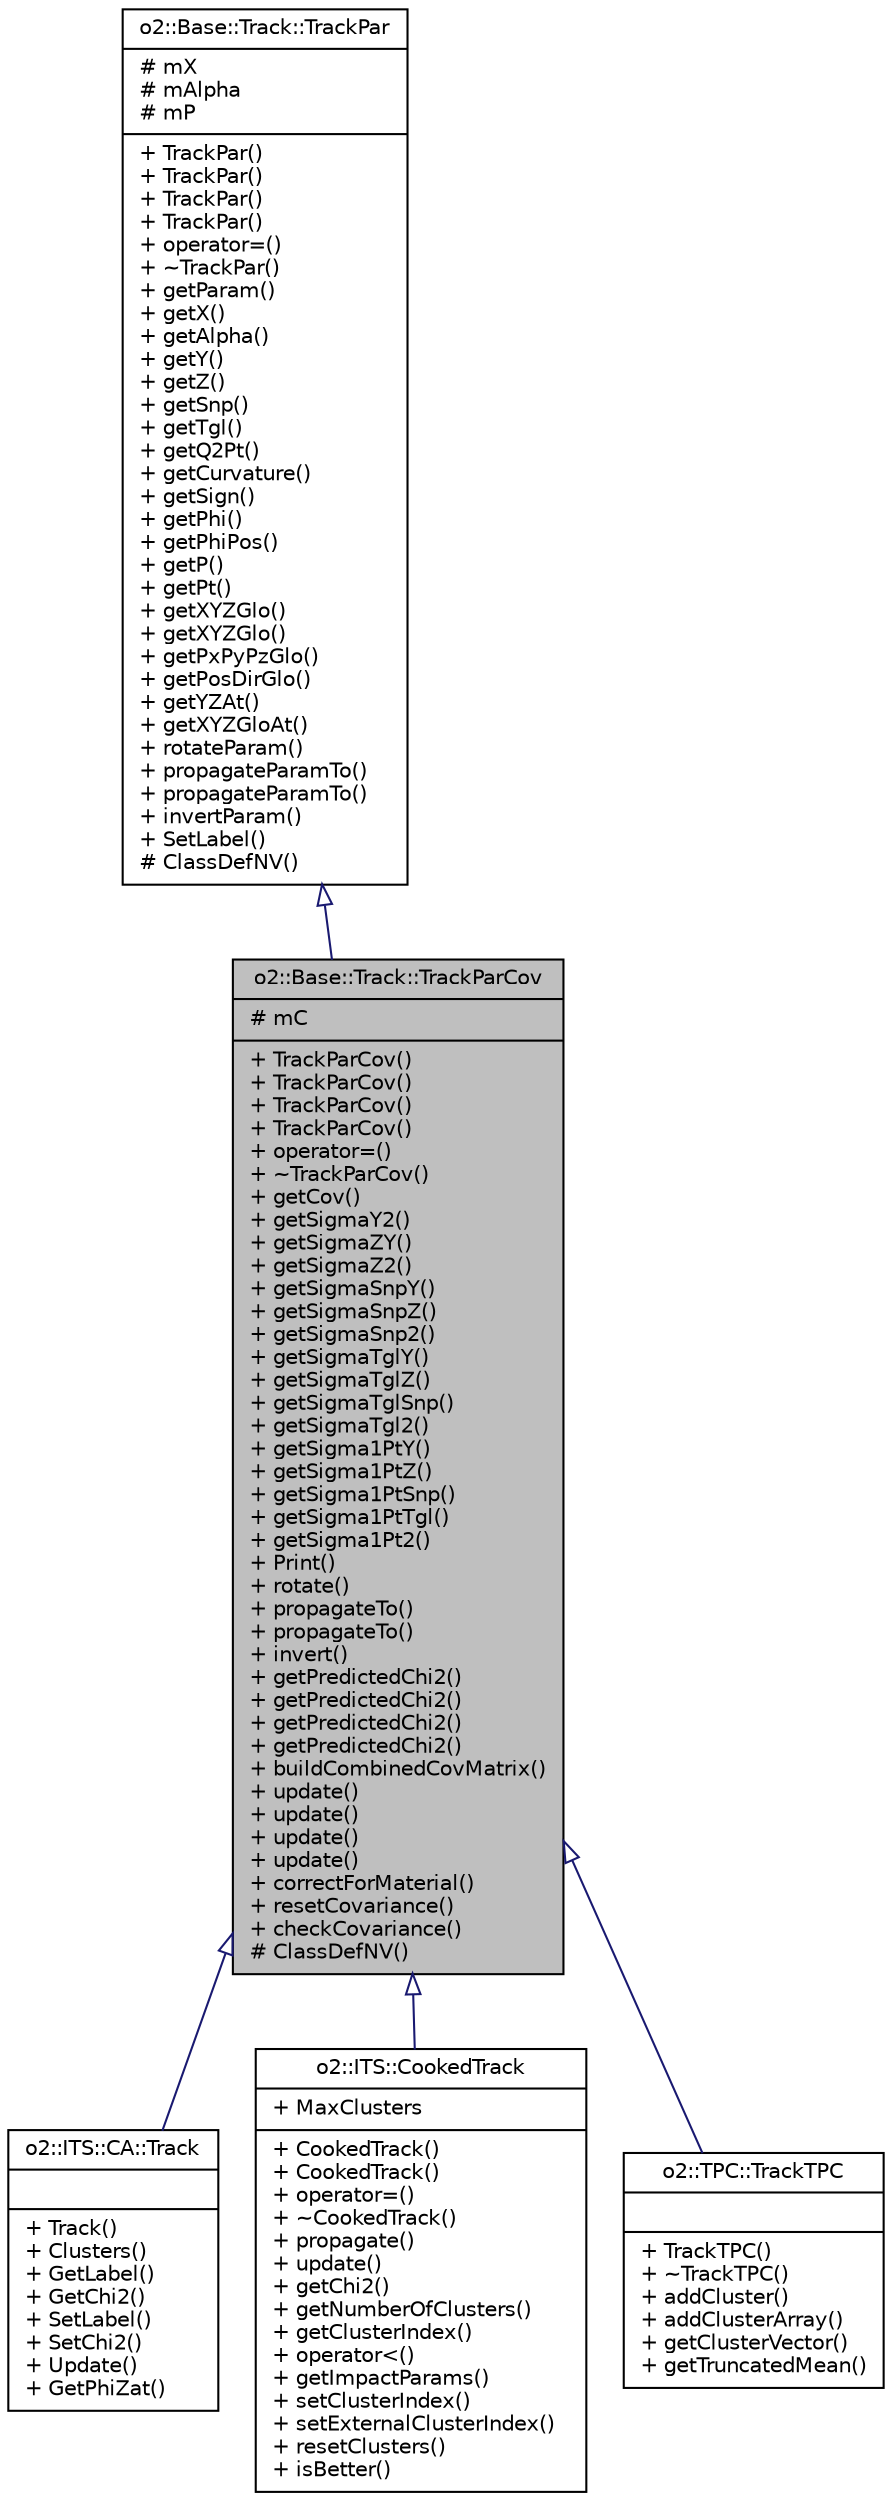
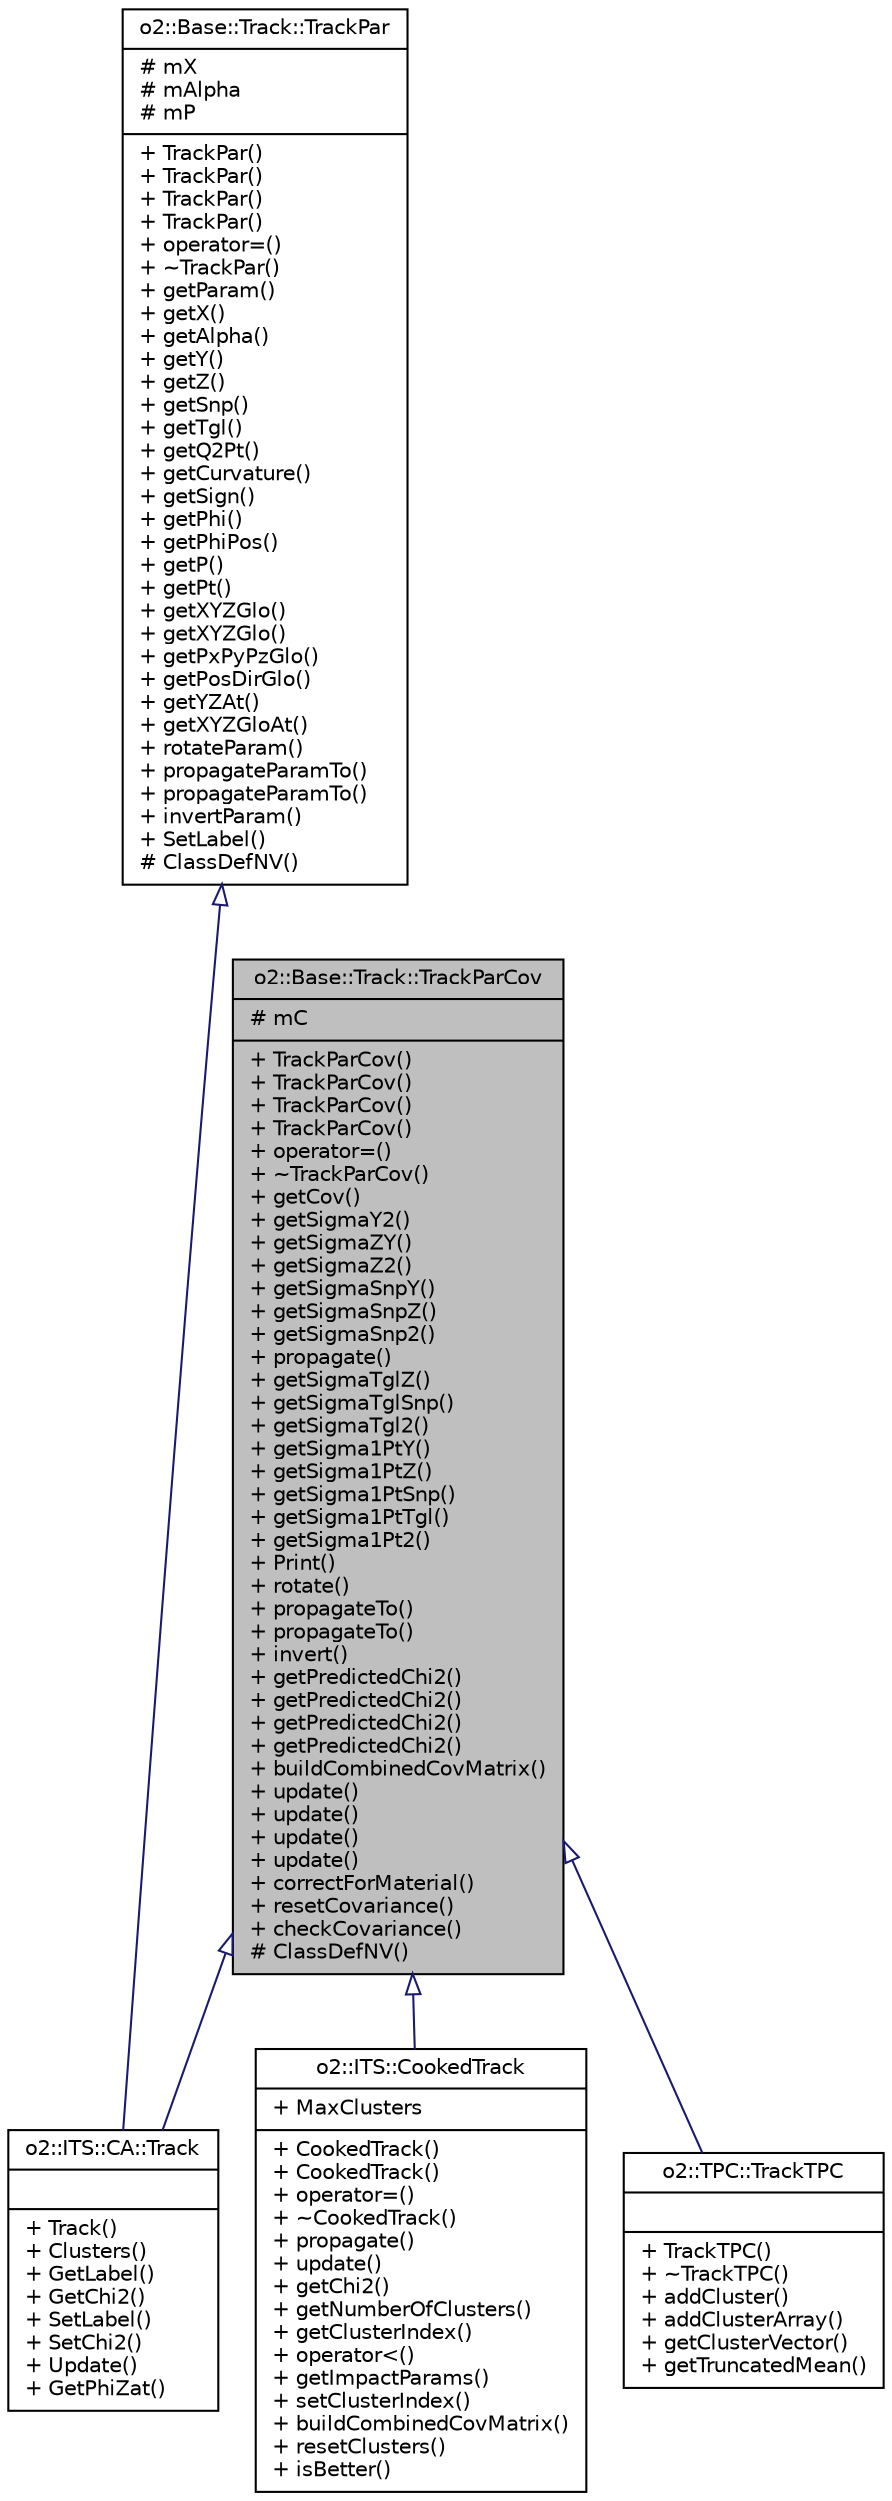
edge "o2::Base::Track::TrackParCov" -> "o2::Base::Track::TrackPar": now "o2::ITS::CA::Track" -> "o2::Base::Track::TrackPar"
node "o2::Base::Track::TrackParCov": text "+ getSigmaTglY()" -> "+ propagate()"
node "o2::ITS::CookedTrack": text "+ setExternalClusterIndex()" -> "+ buildCombinedCovMatrix()"
